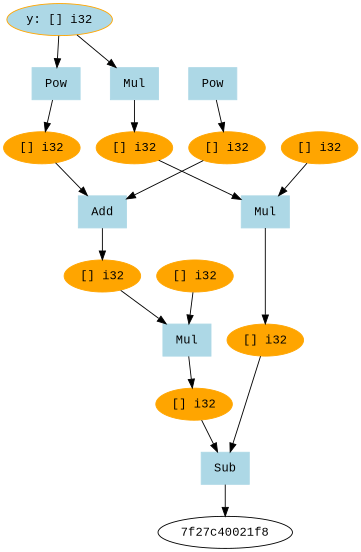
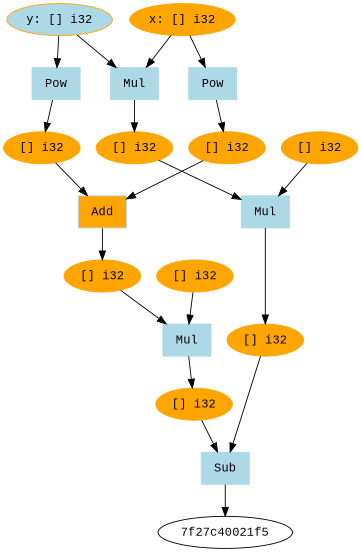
node "x: [] i32": added
node "Add": fillcolor lightblue -> orange
node "7f27c40021f8": label "7f27c40021f8" -> "7f27c40021f5"
